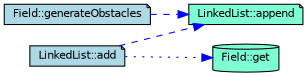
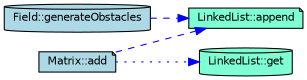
node "Field::generateObstacles": shape note -> cylinder
node "LinkedList::add": label "LinkedList::add" -> "Matrix::add"
node "Field::get": label "Field::get" -> "LinkedList::get"
